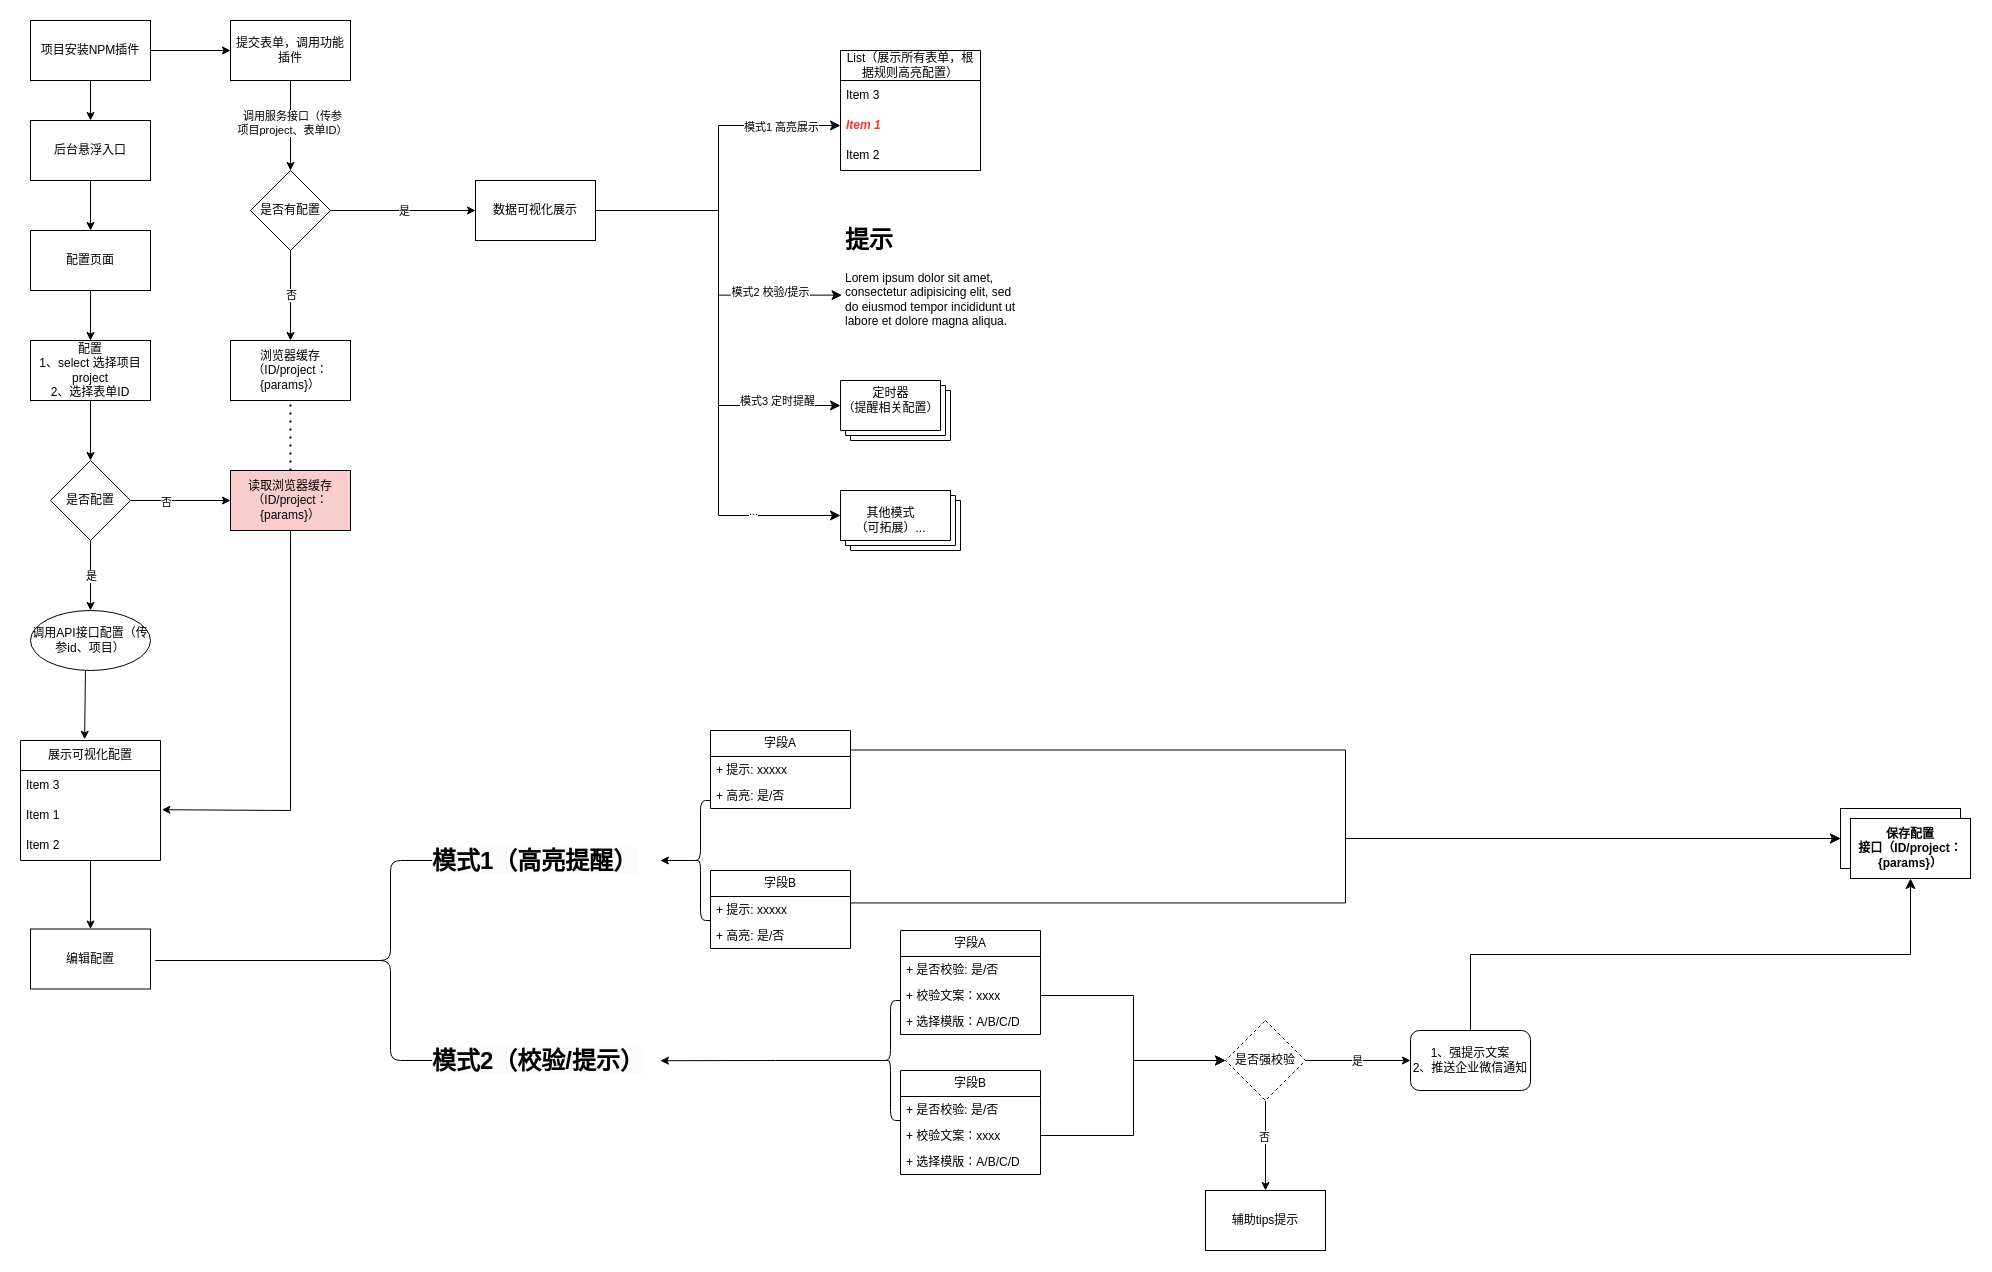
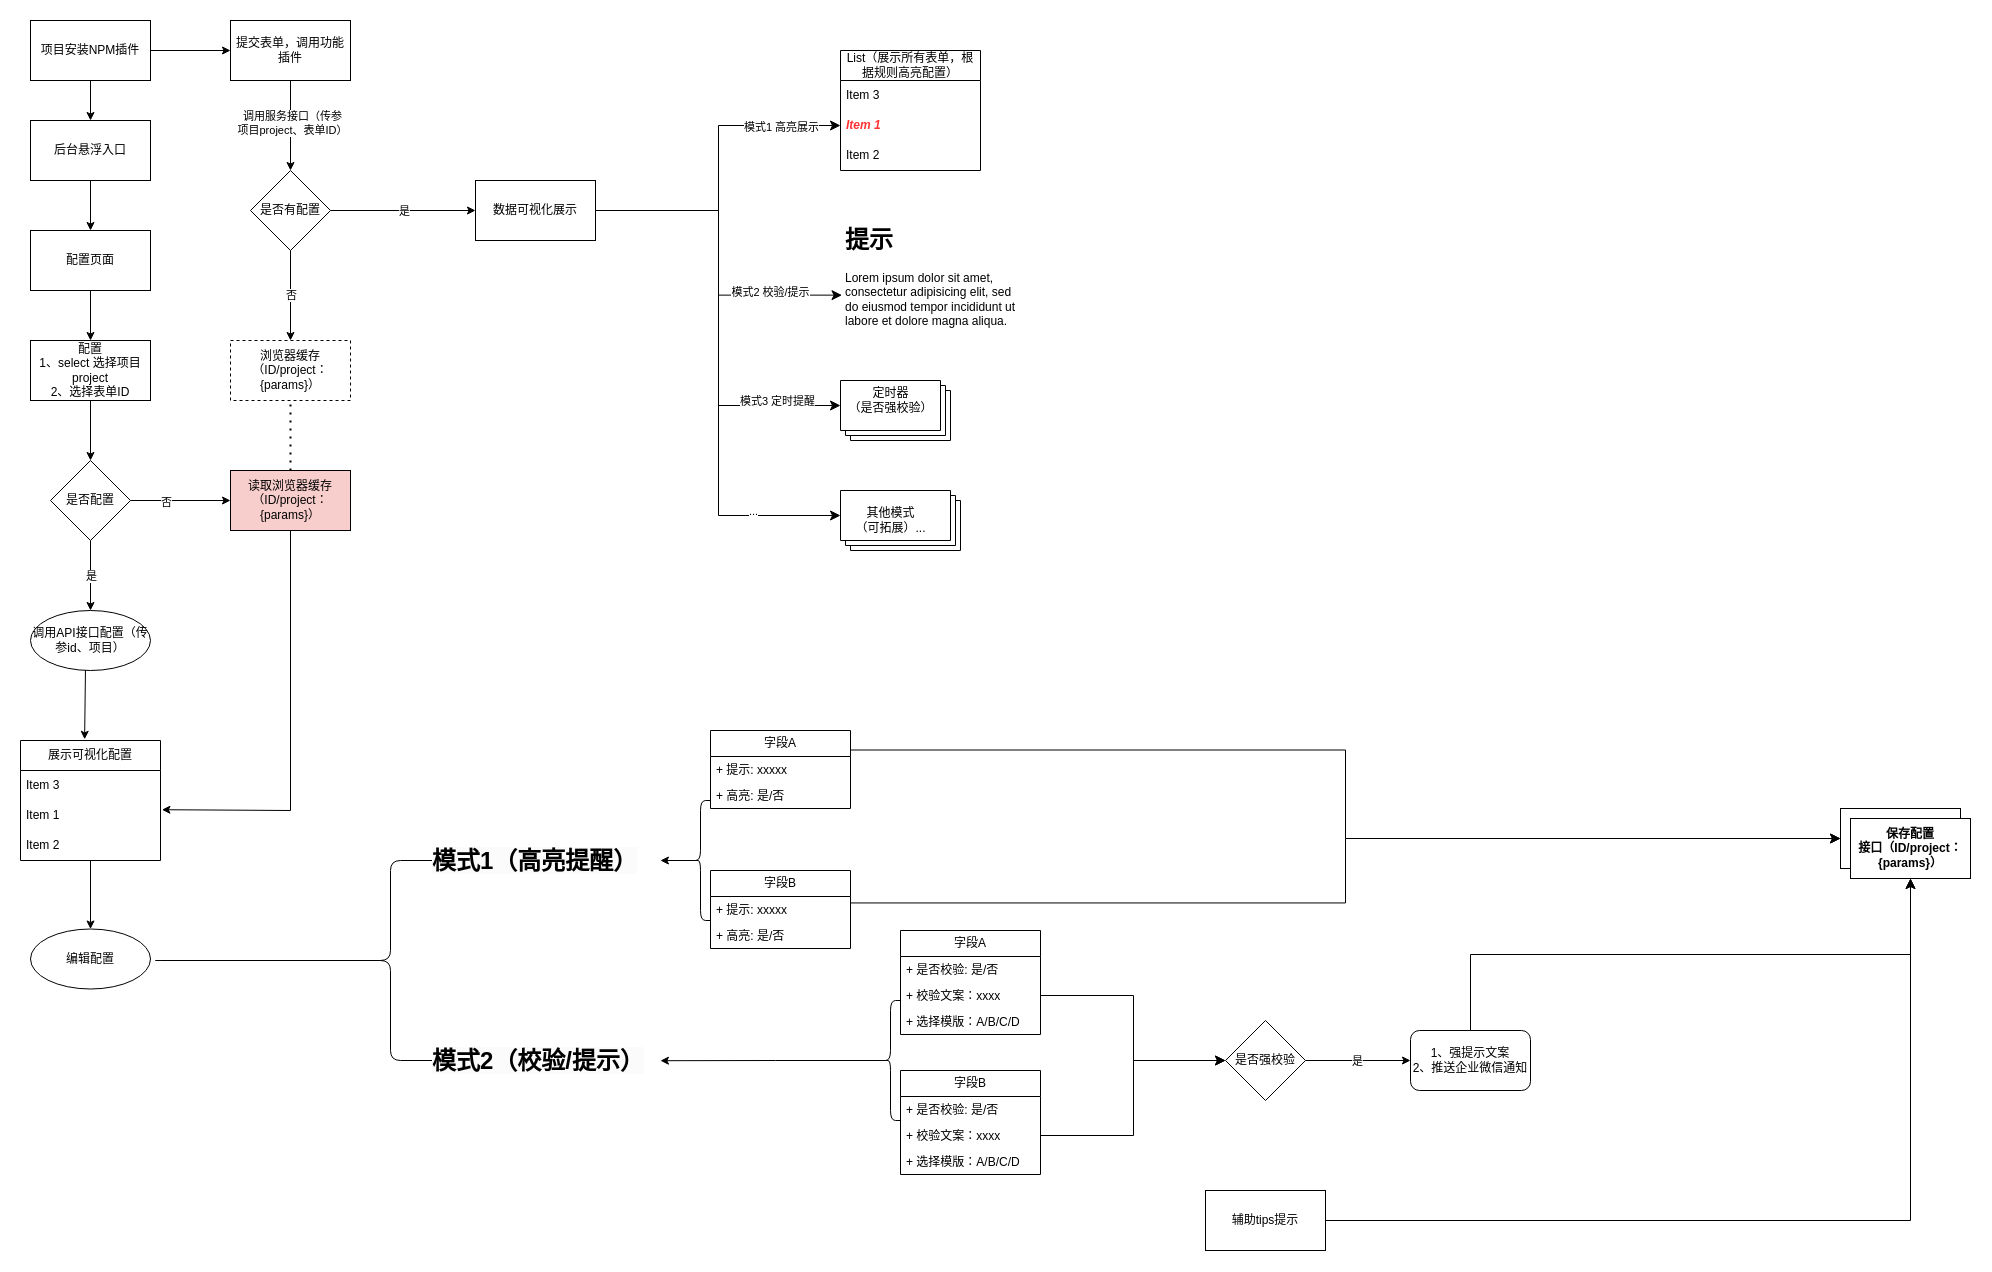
node "浏览器缓存（ID/project：{params}）": style solid -> dashed
node "定时器 （提醒相关配置）": label "定时器 （提醒相关配置）" -> "定时器 （是否强校验）"
node "编辑配置": shape rectangle -> ellipse
node "是否强校验": style dashed -> solid
edge "是否强校验" -> "辅助tips提示": removed, label "否"
edge "辅助tips提示" -> "保存配置 接口（ID/project：{params}）": added
